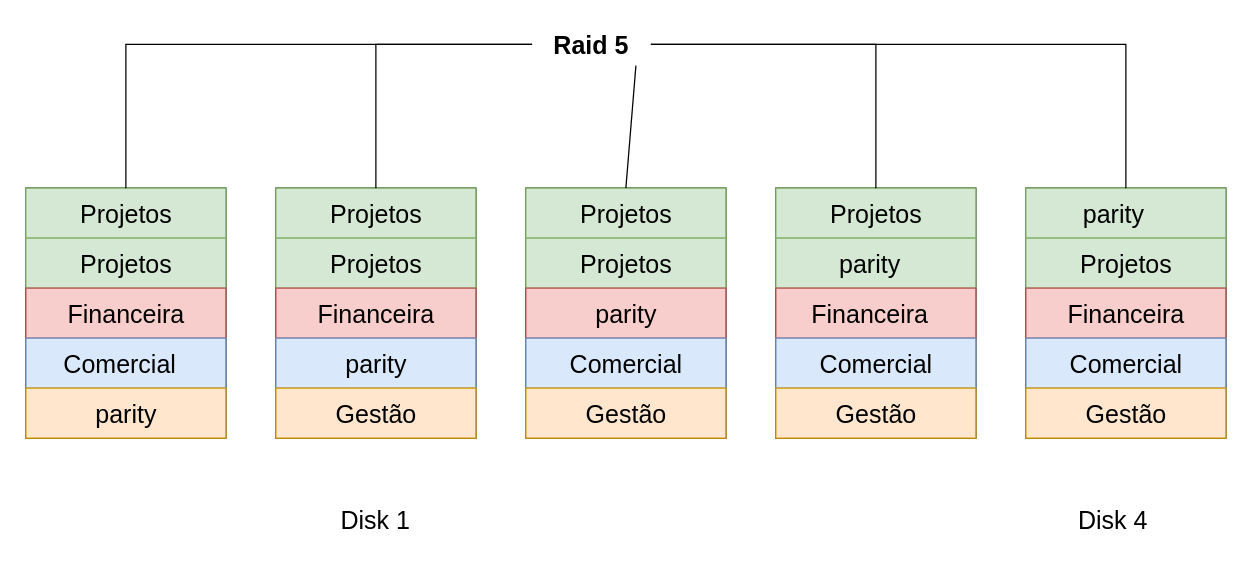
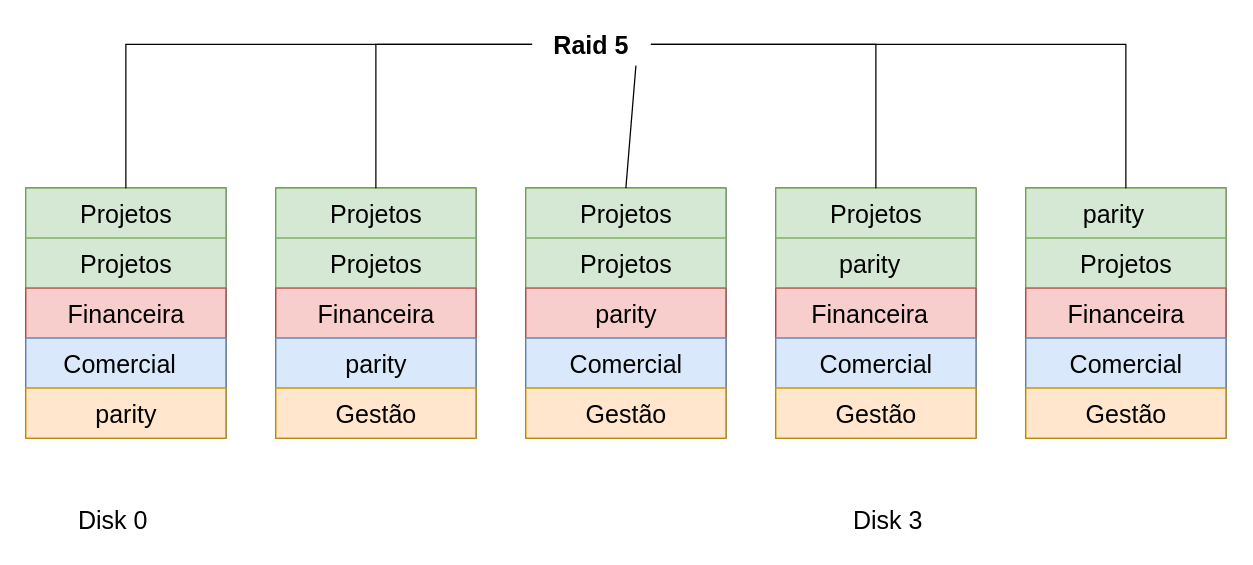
node "Disk 0": added
node "Disk 1": removed
node "Disk 3": added
node "Disk 4": removed
